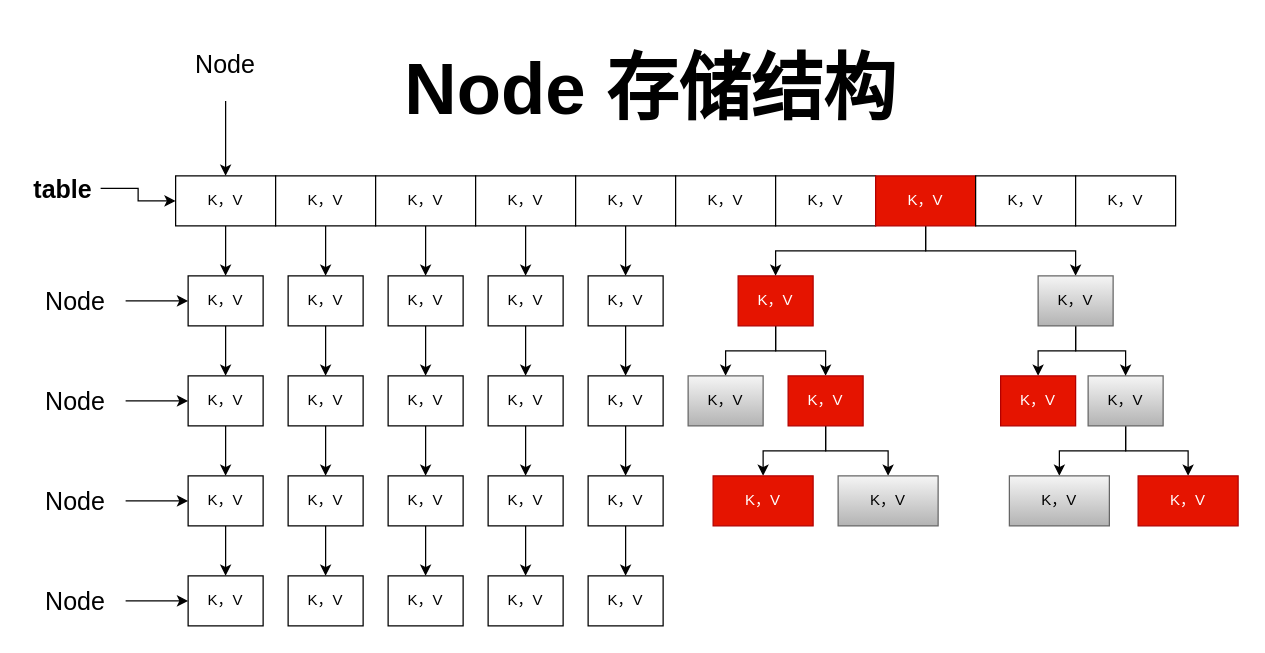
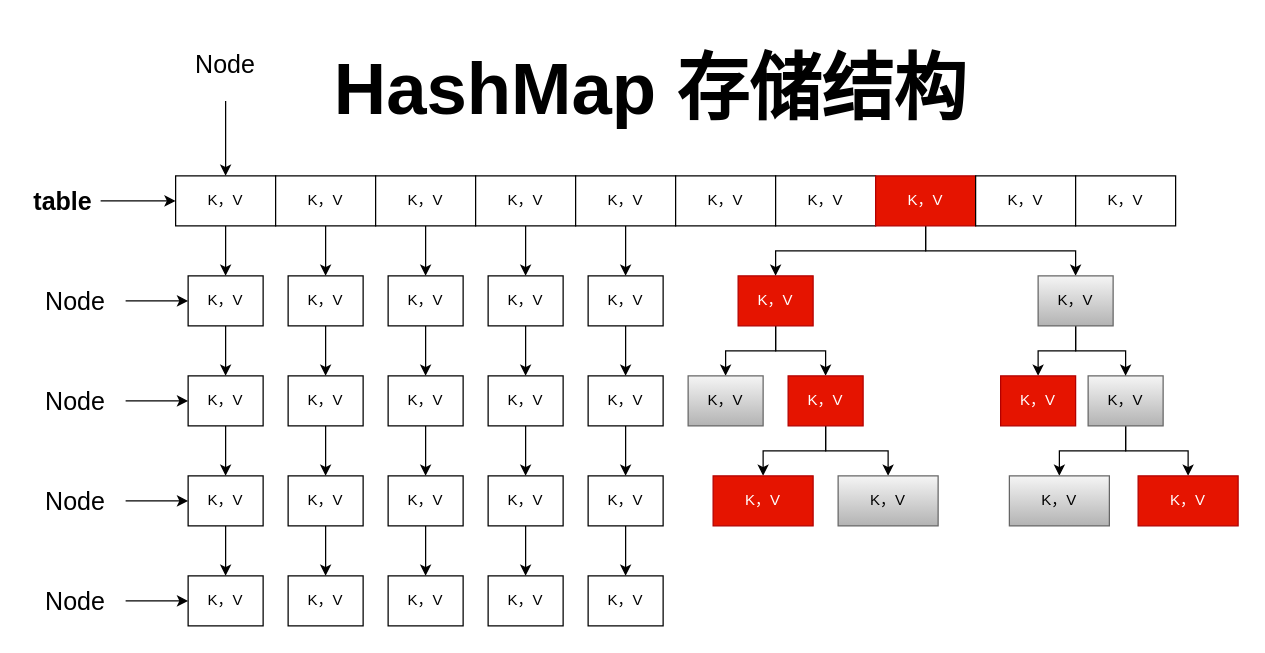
node "Node 存储结构": label "Node 存储结构" -> "HashMap 存储结构"
node "table": moved (63, 188) -> (63, 201)
